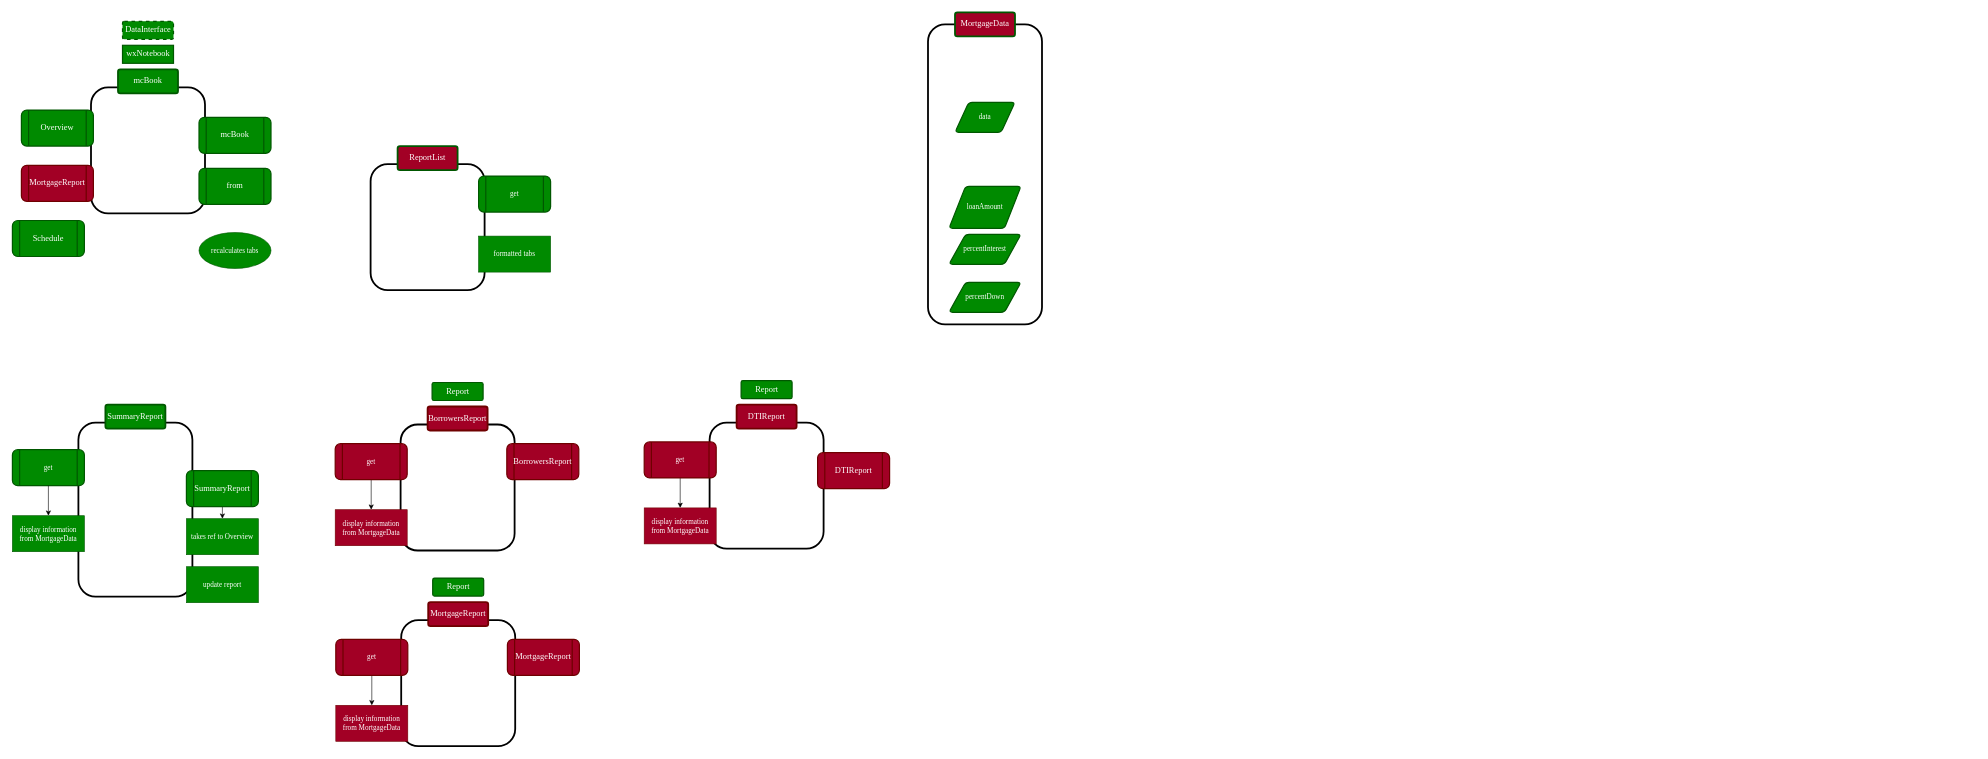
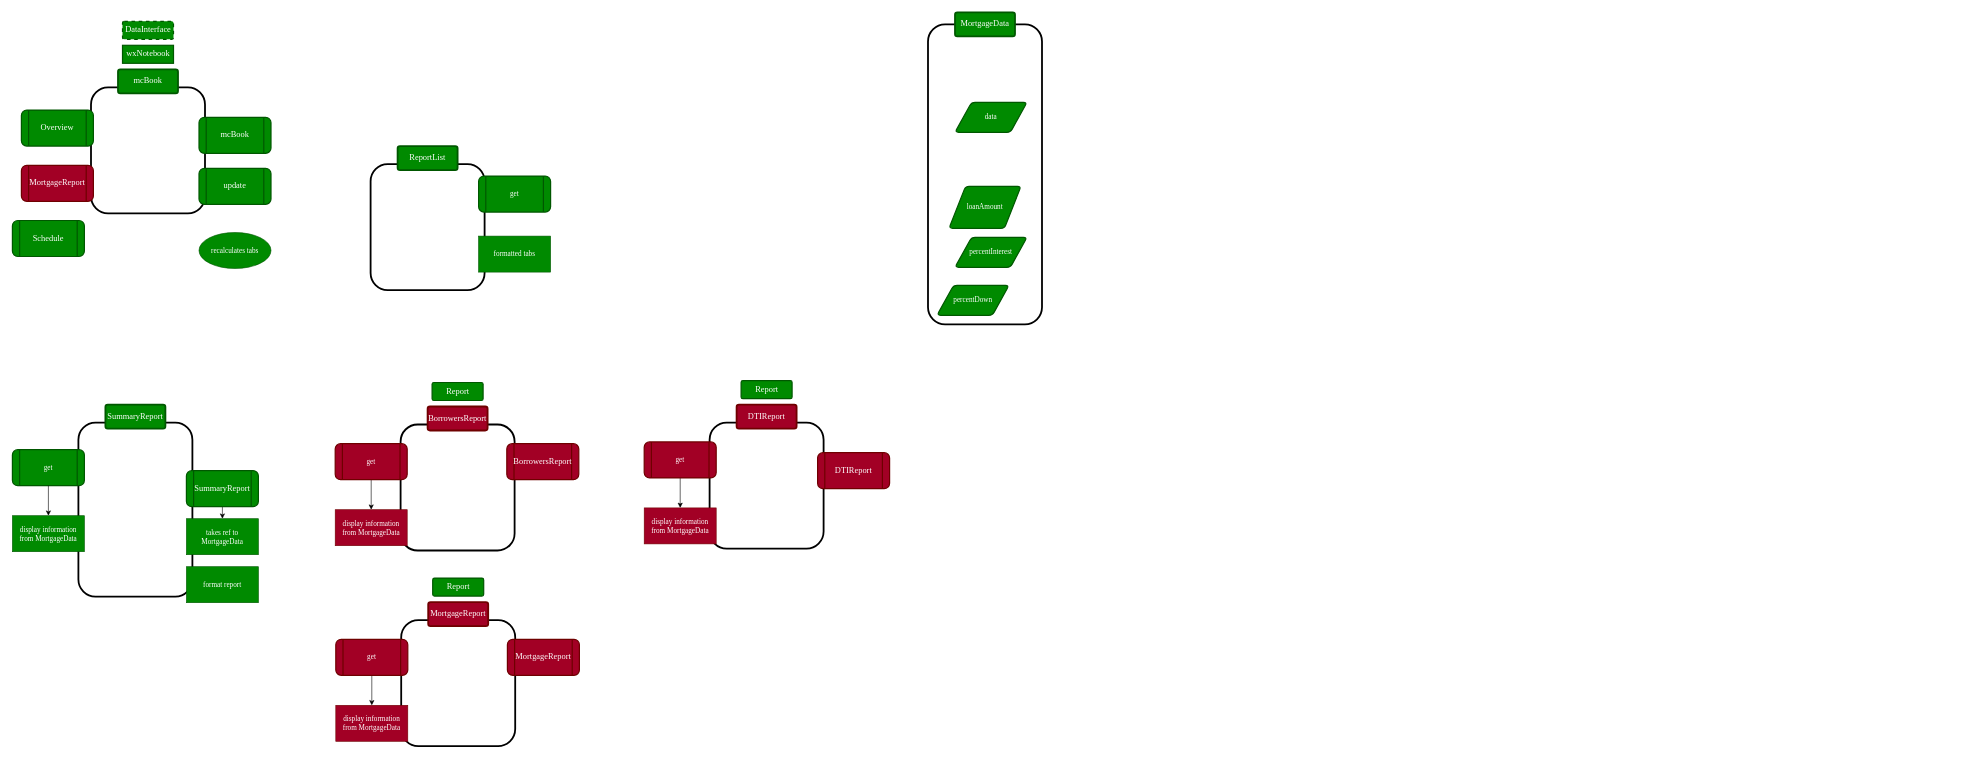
node "MortgageData": fillcolor #a20025 -> #008a00
node "data": size 60x30 -> 72x30
node "ReportList": fillcolor #a20025 -> #008a00
node "from": label "from" -> "update"
node "percentInterest": moved (985, 249) -> (991, 252)
node "percentDown": moved (985, 297) -> (973, 300)
node "takes ref to Overview": label "takes ref to Overview" -> "takes ref to MortgageData"
node "update report": label "update report" -> "format report"
